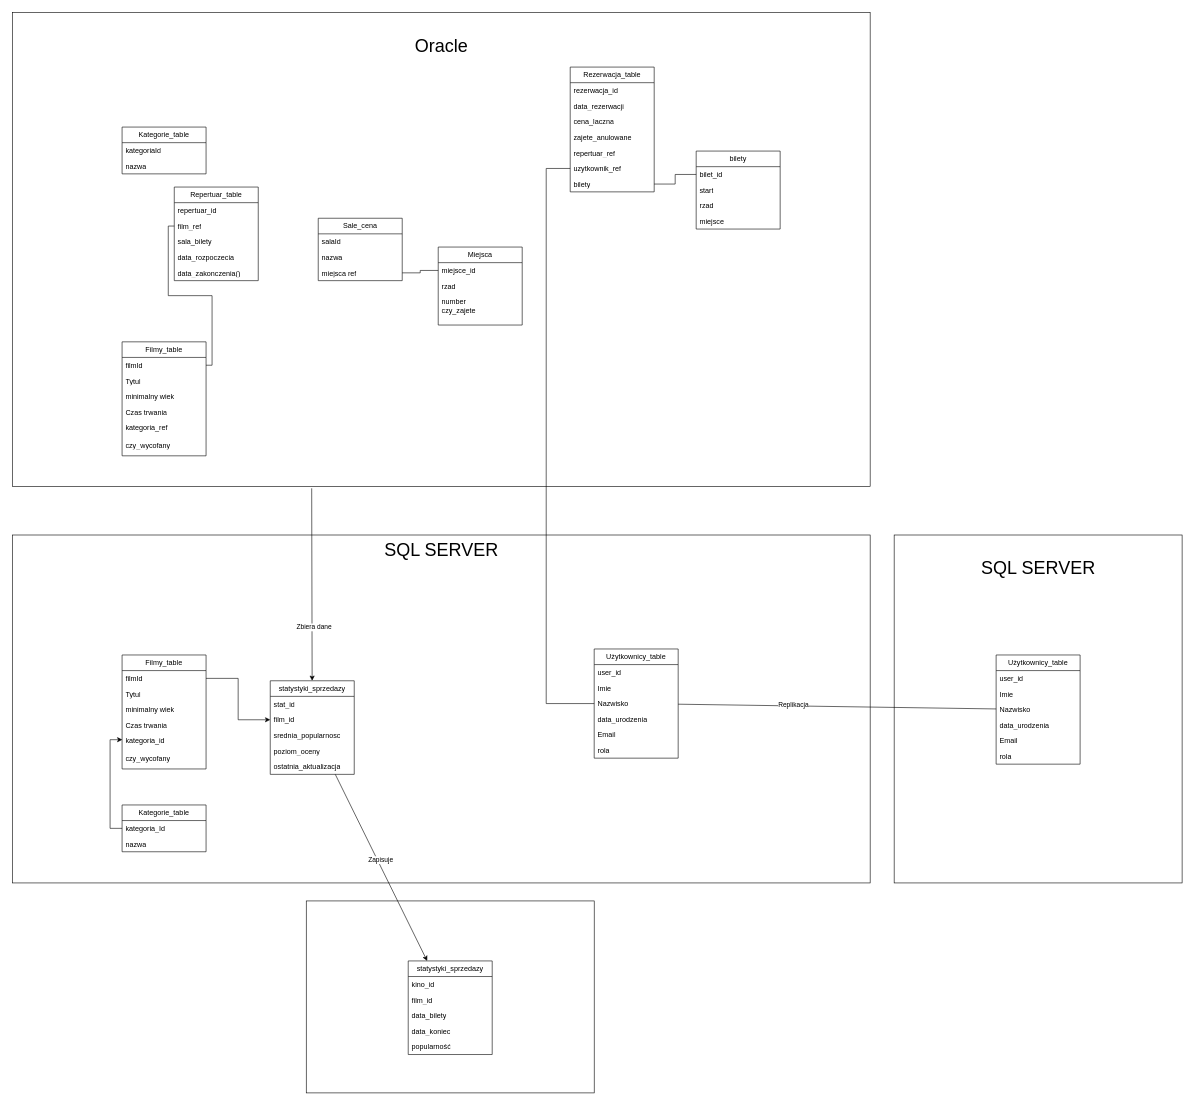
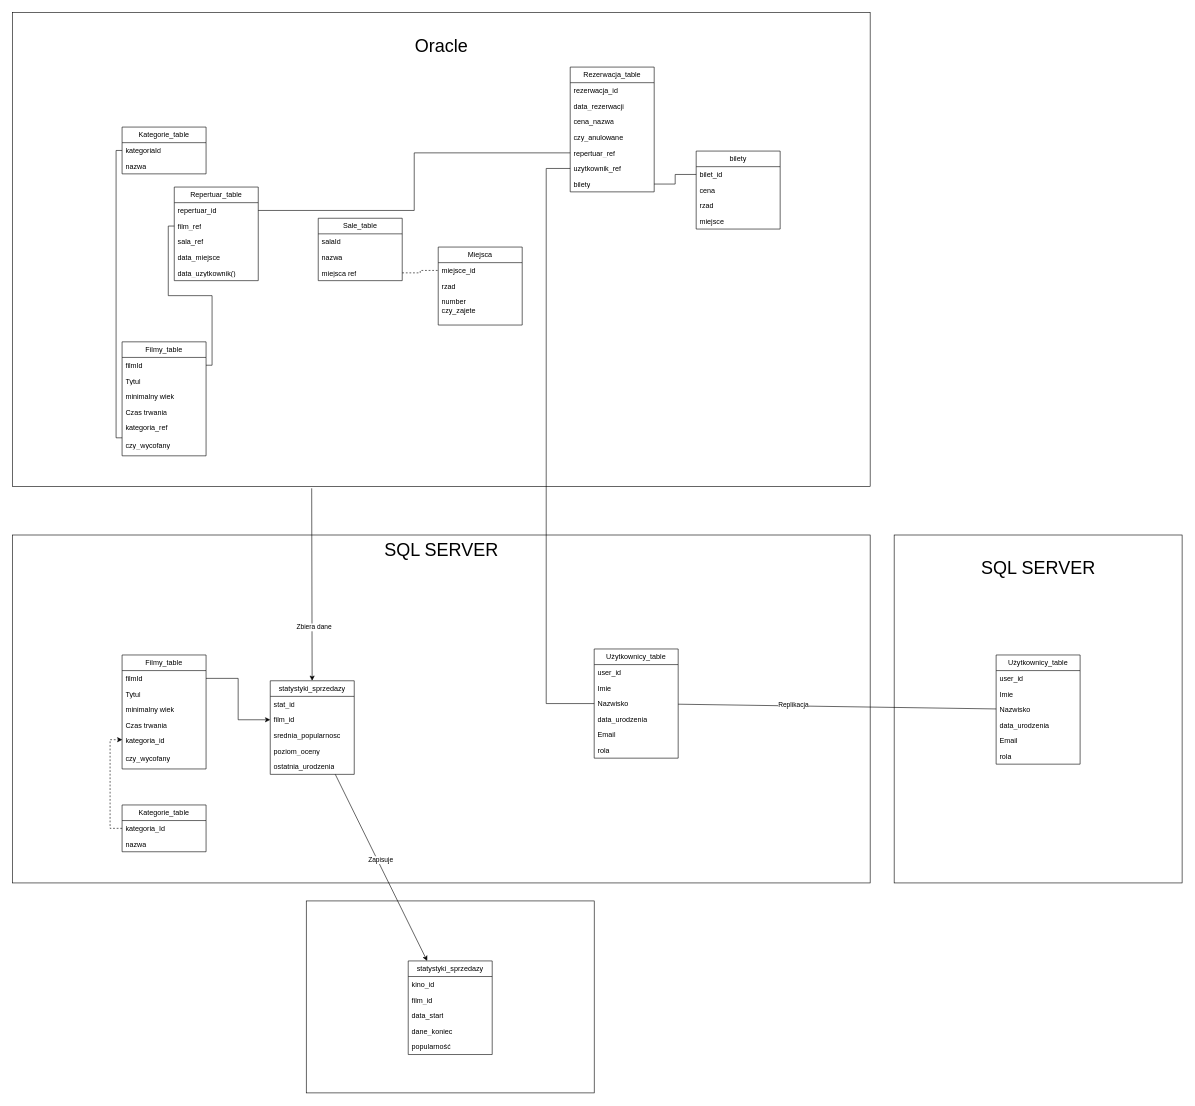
node "cena_laczna": label "cena_laczna" -> "cena_nazwa"
node "zajete_anulowane": label "zajete_anulowane" -> "czy_anulowane"
edge "repertuar_ref" -- "repertuar_id": added
node "start": label "start" -> "cena"
node "Sale_cena": label "Sale_cena" -> "Sale_table"
node "sala_bilety": label "sala_bilety" -> "sala_ref"
node "data_rozpoczecia": label "data_rozpoczecia" -> "data_miejsce"
node "data_zakonczenia()": label "data_zakonczenia()" -> "data_uzytkownik()"
edge "miejsce_id" -- "miejsca ref": style solid -> dashed
edge "kategoriaId" -- "kategoria_ref czy_wycofany": added
node "ostatnia_aktualizacja": label "ostatnia_aktualizacja" -> "ostatnia_urodzenia"
edge "kategoria_Id" -> "kategoria_id czy_wycofany": style solid -> dashed
node "data_bilety": label "data_bilety" -> "data_start"
node "data_koniec": label "data_koniec" -> "dane_koniec"
